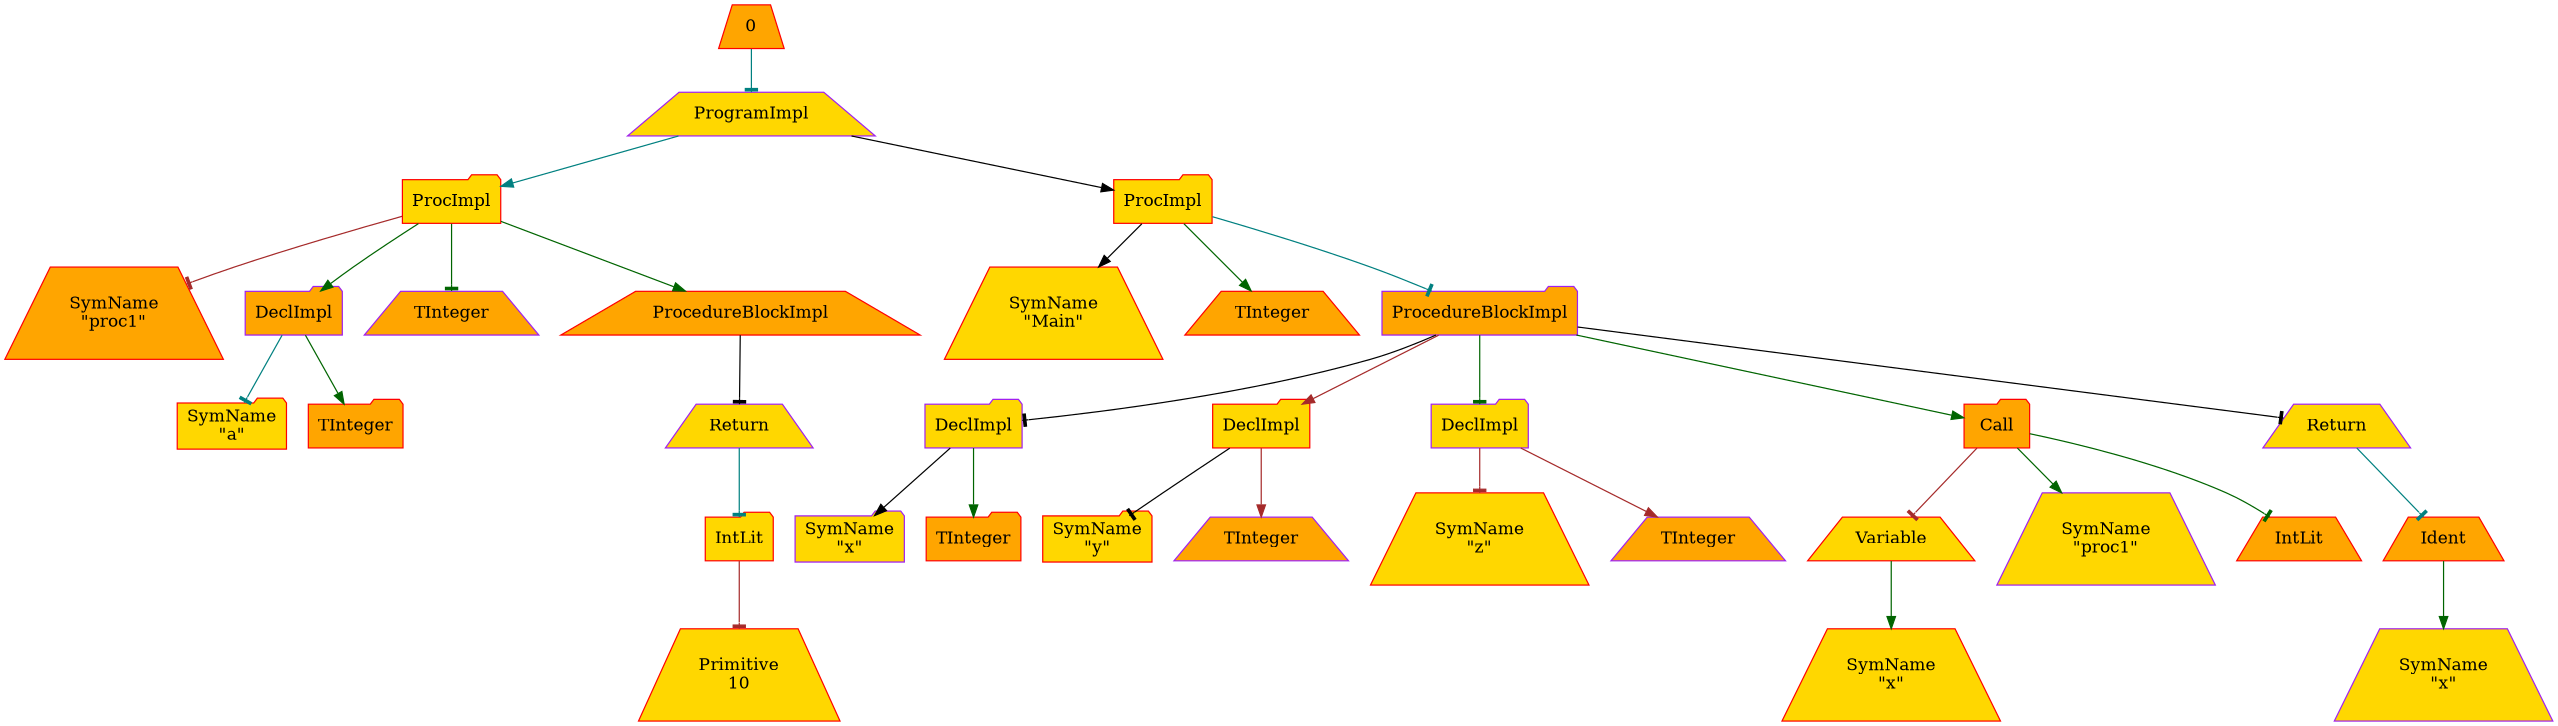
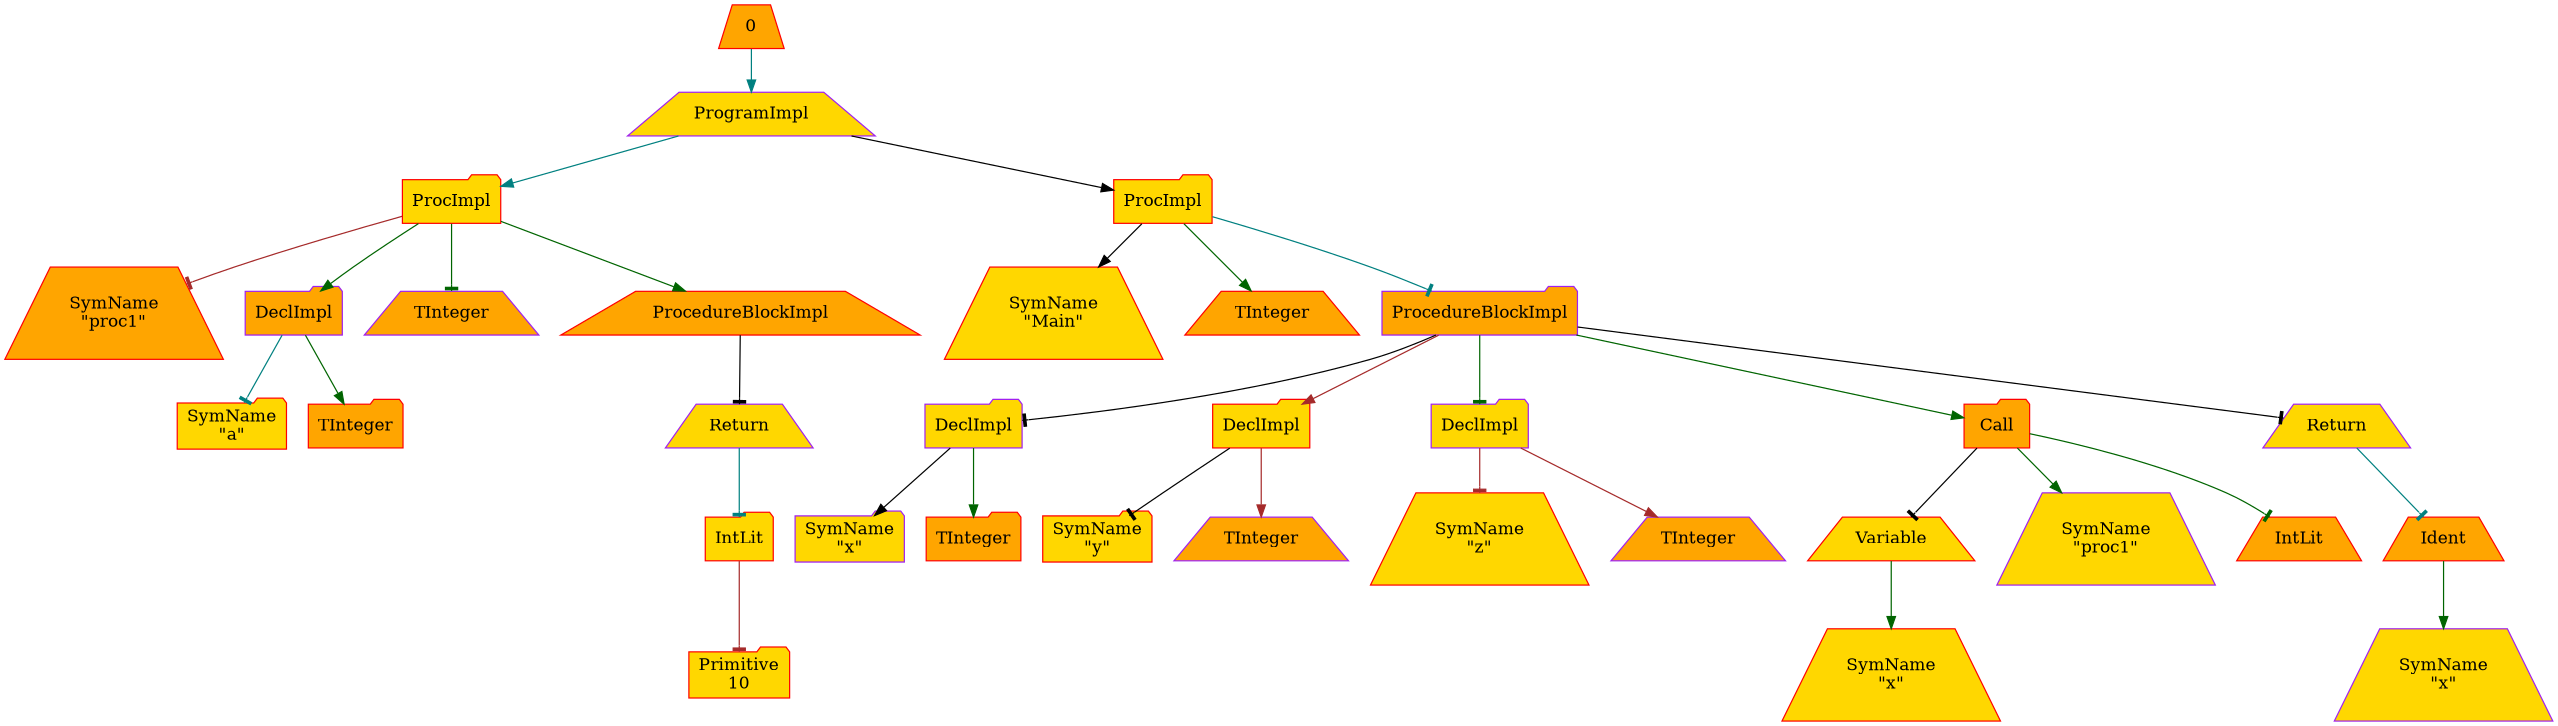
edge "0" -> "ProgramImpl": arrowhead tee -> normal
edge "Call" -> "Variable": color brown -> black
node "Primitive 10": shape trapezium -> folder
